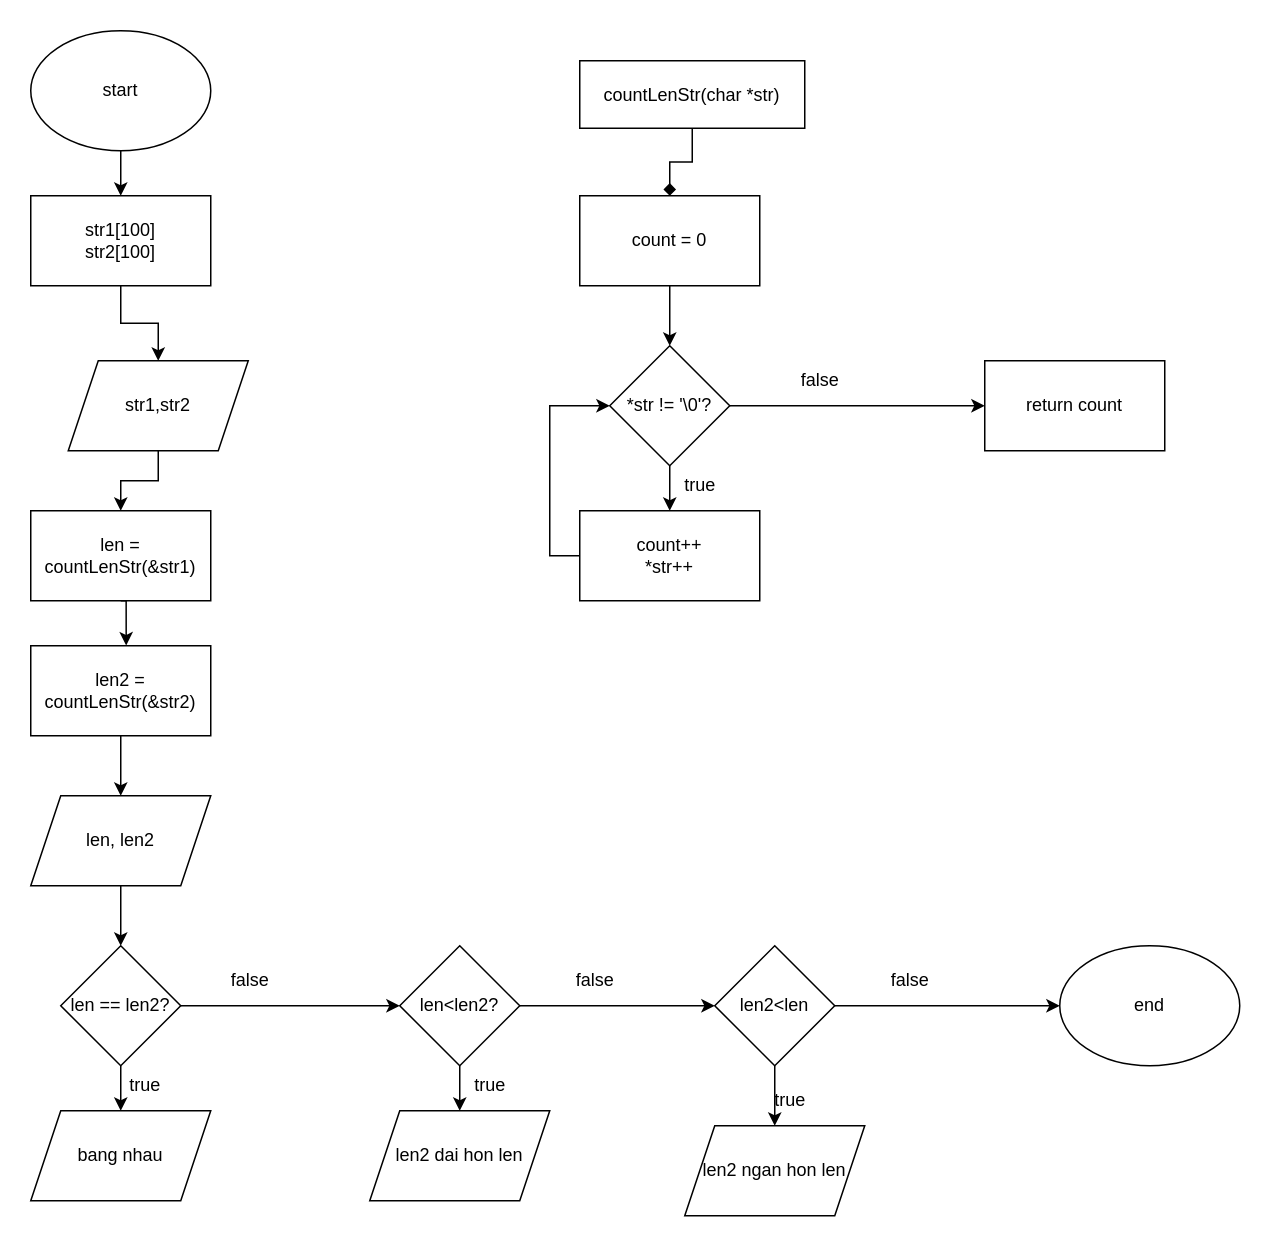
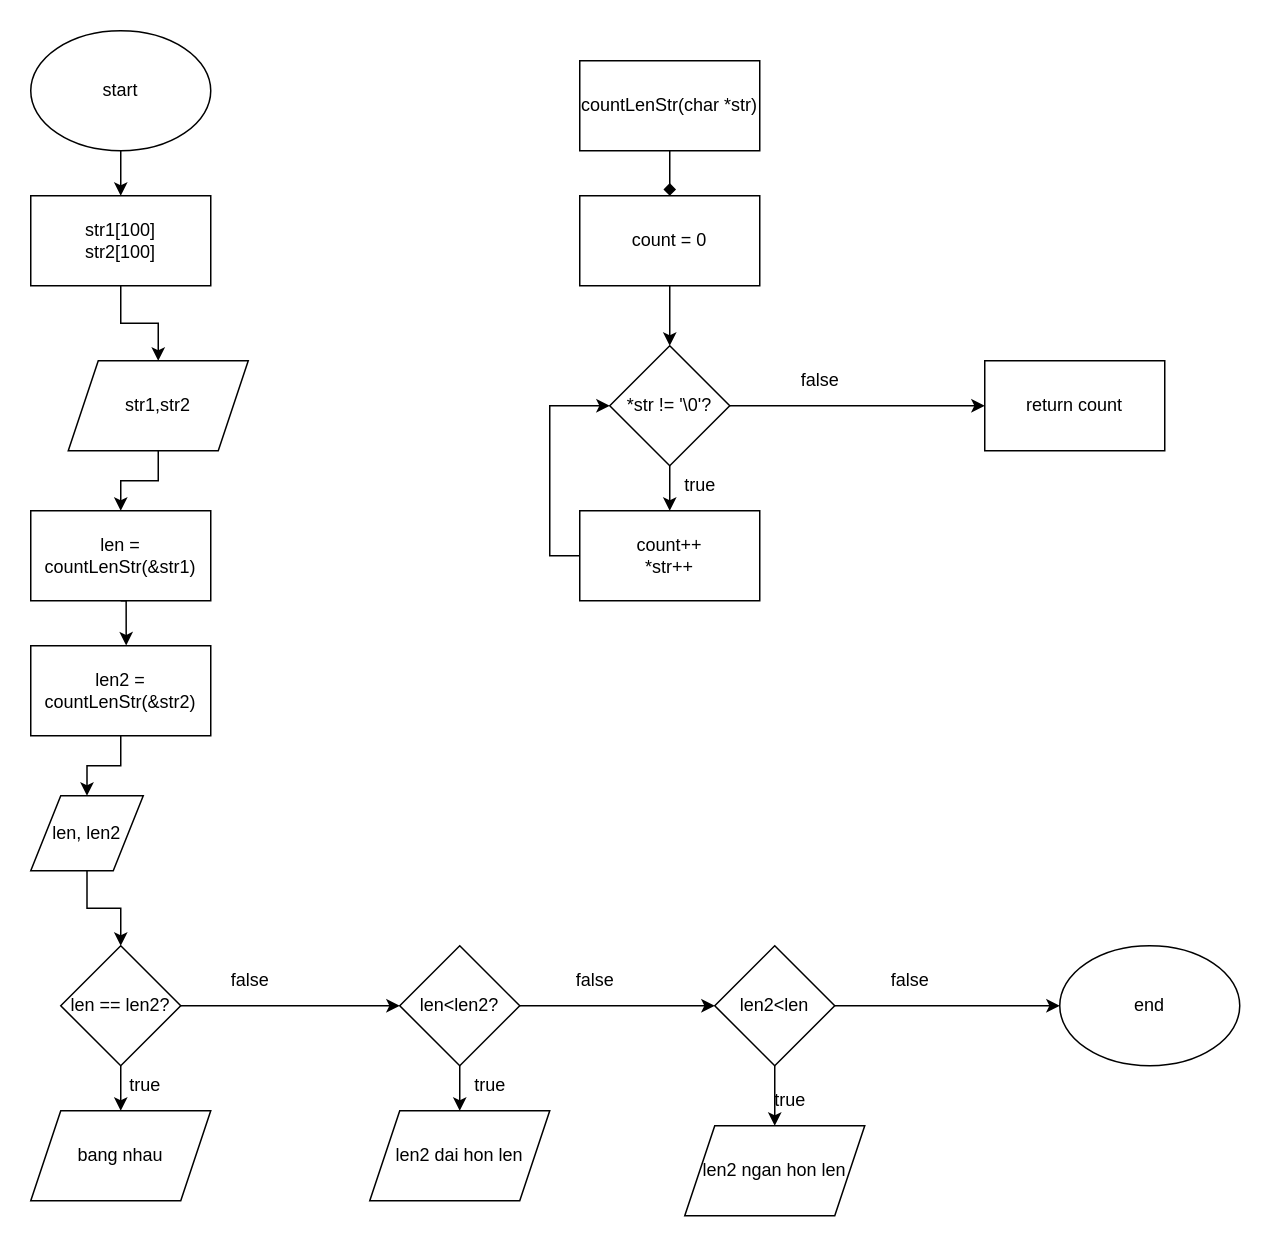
node "countLenStr(char *str)": size 225x68 -> 180x90
node "len, len2": size 180x90 -> 113x75
